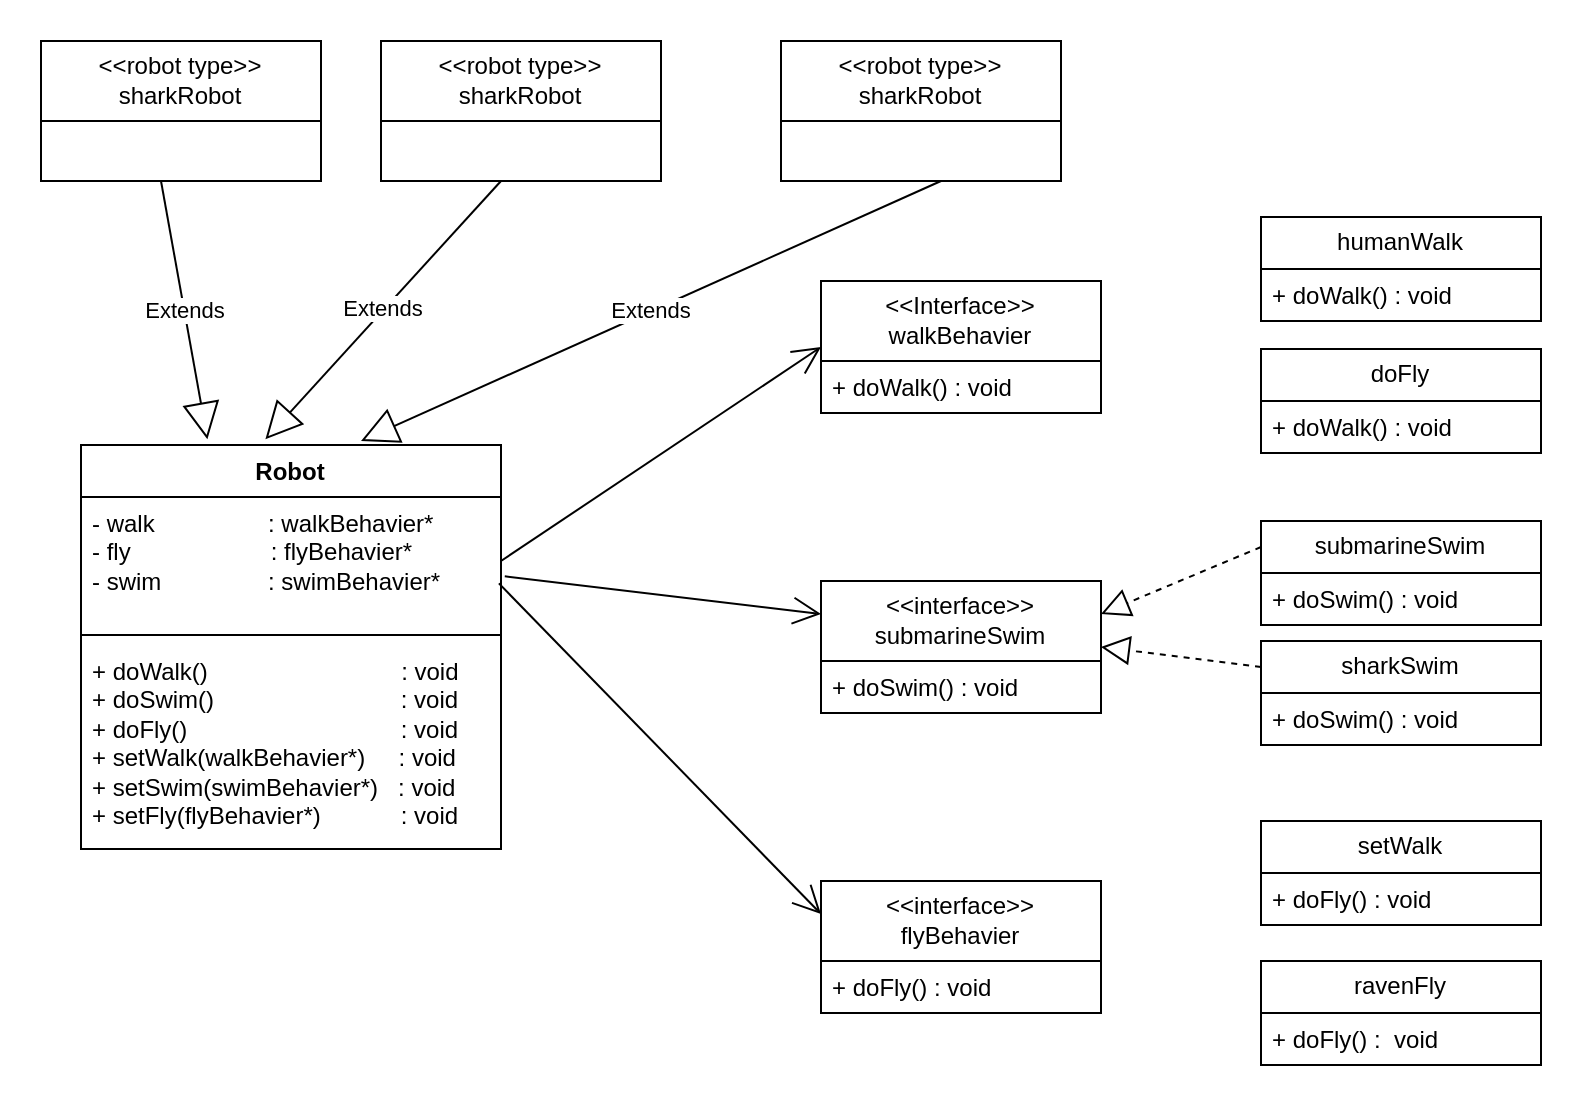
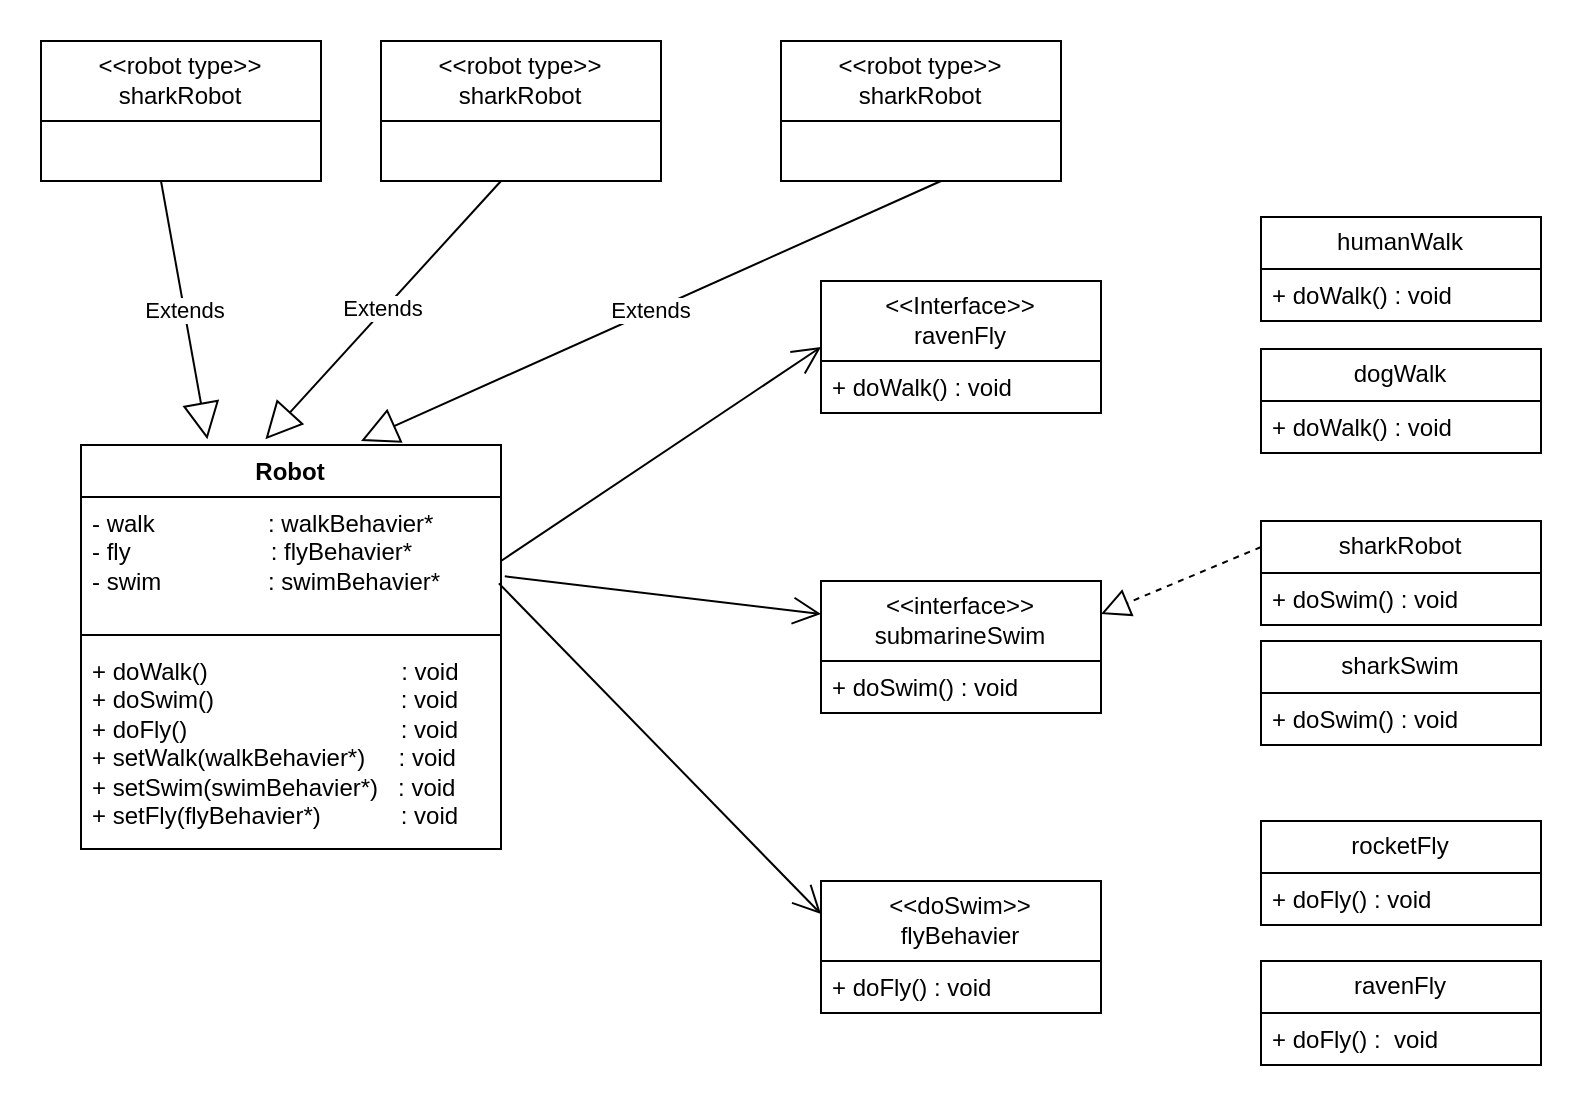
node "<<Interface>> walkBehavier": label "<<Interface>> walkBehavier" -> "<<Interface>> ravenFly"
node "doFly": label "doFly" -> "dogWalk"
node "submarineSwim": label "submarineSwim" -> "sharkRobot"
edge "sharkSwim" -> "<<interface>> submarineSwim": removed
node "setWalk": label "setWalk" -> "rocketFly"
node "<<interface>> flyBehavier": label "<<interface>> flyBehavier" -> "<<doSwim>> flyBehavier"
